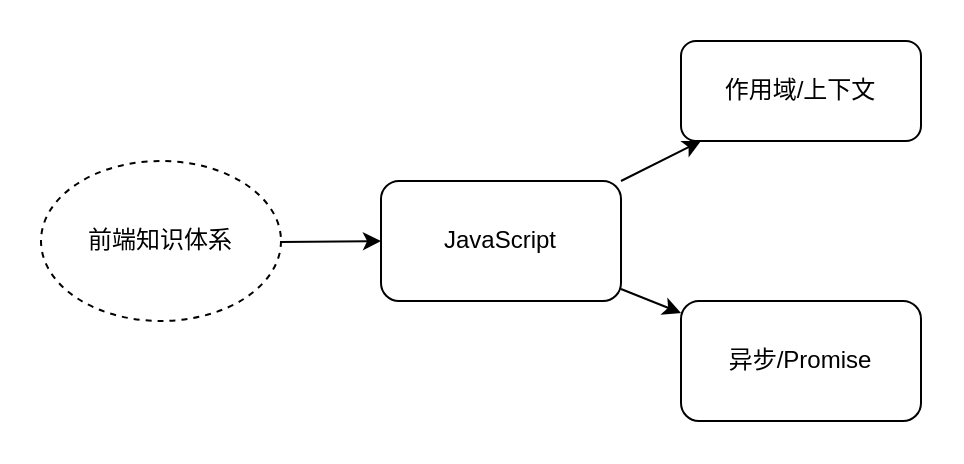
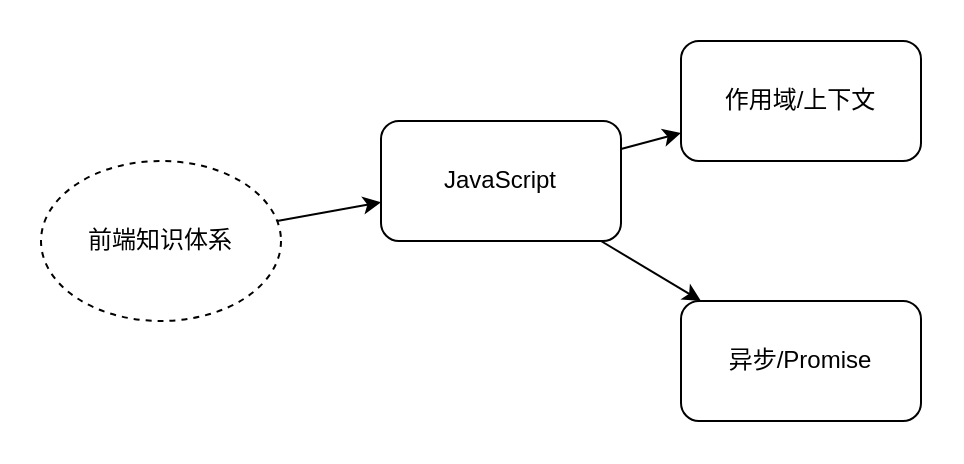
node "作用域/上下文": size 240x100 -> 240x120
node "JavaScript": moved (501, 241) -> (501, 181)
